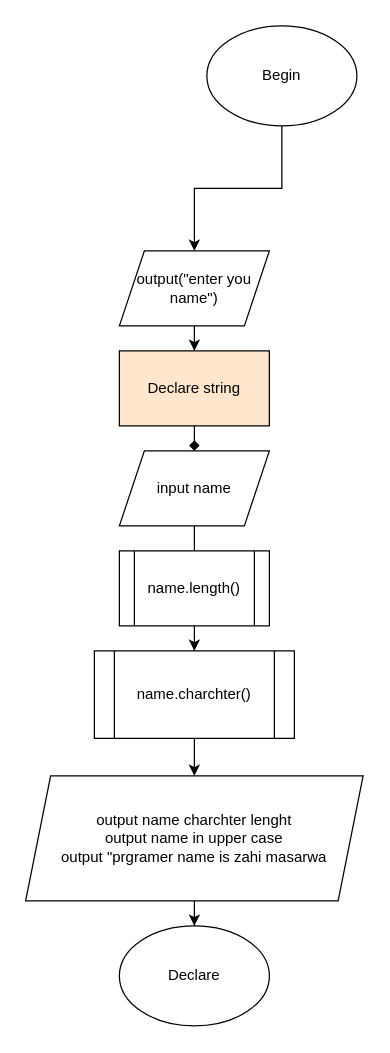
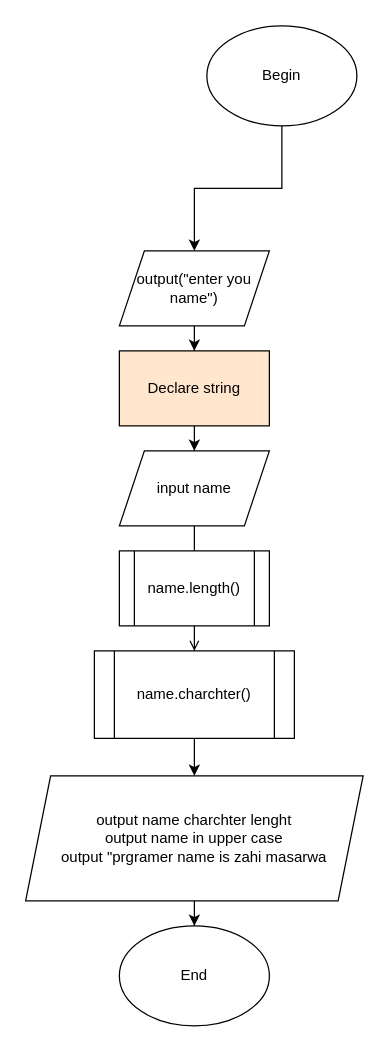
edge "Declare string" -> "input name": arrowhead diamond -> classic
edge "name.length()" -> "name.charchter()": arrowhead classic -> open
node "Declare": label "Declare" -> "End"
